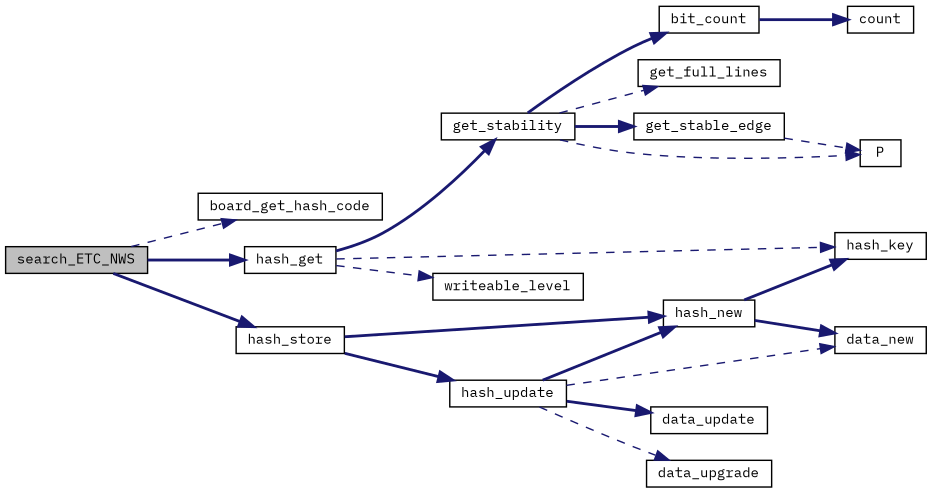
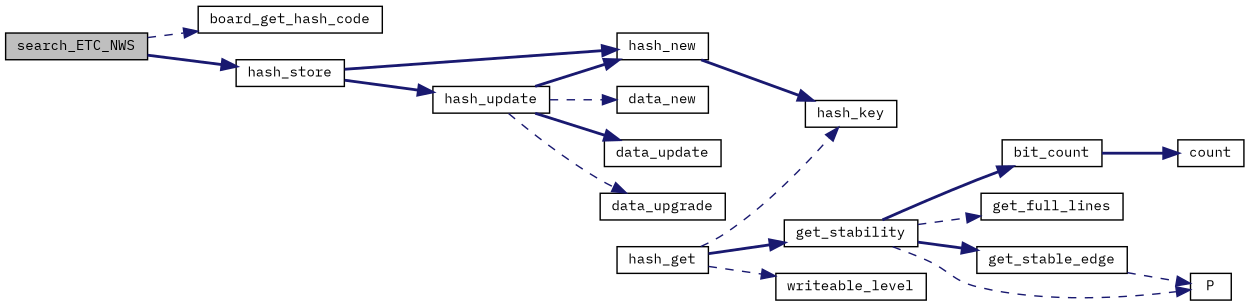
edge "search_ETC_NWS" -> "hash_get": removed
edge "hash_new" -> "data_new": removed
